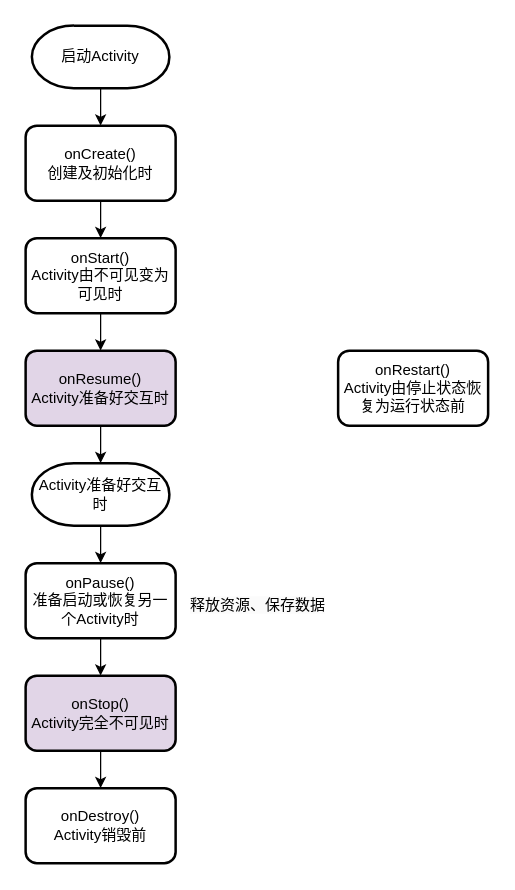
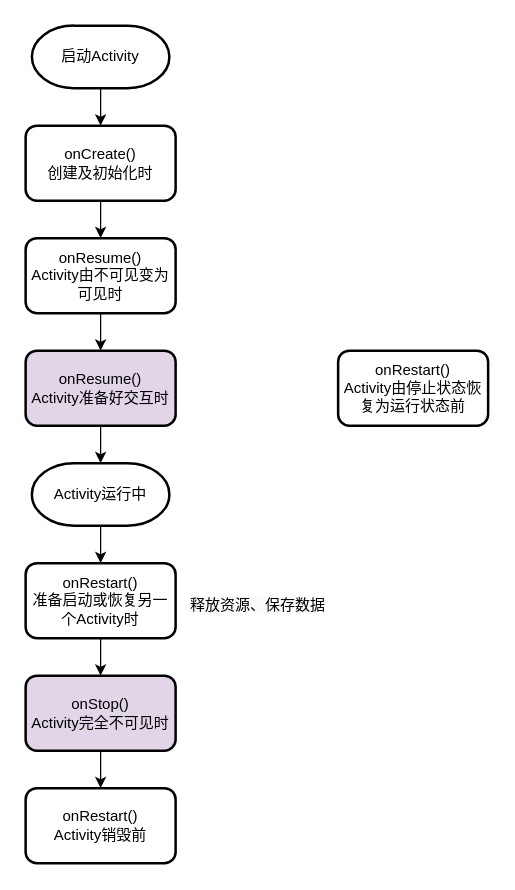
node "onStart() Activity由不可见变为可见时": label "onStart() Activity由不可见变为可见时" -> "onResume() Activity由不可见变为可见时"
node "Activity准备好交互时": label "Activity准备好交互时" -> "Activity运行中"
node "onPause() 准备启动或恢复另一个Activity时": label "onPause() 准备启动或恢复另一个Activity时" -> "onRestart() 准备启动或恢复另一个Activity时"
node "onDestroy() Activity销毁前": label "onDestroy() Activity销毁前" -> "onRestart() Activity销毁前"
